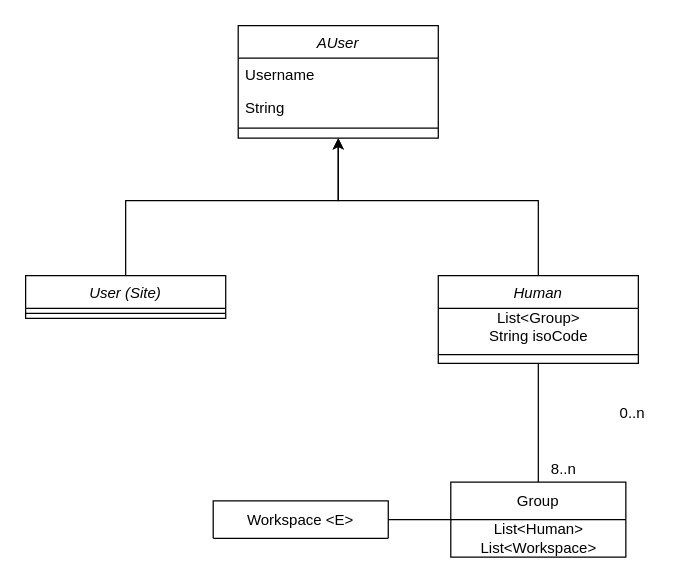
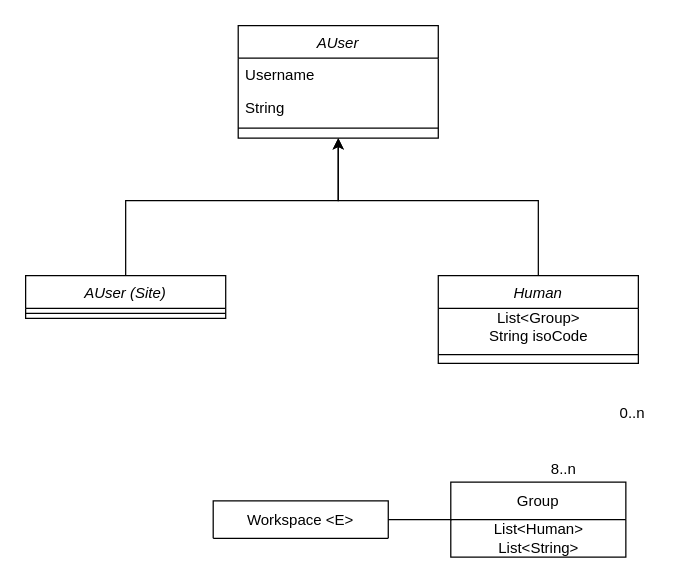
node "User (Site)": label "User (Site)" -> "AUser (Site)"
edge "Human" -- "8..n": removed
node "List<Human> List<Workspace>": label "List<Human> List<Workspace>" -> "List<Human> List<String>"
